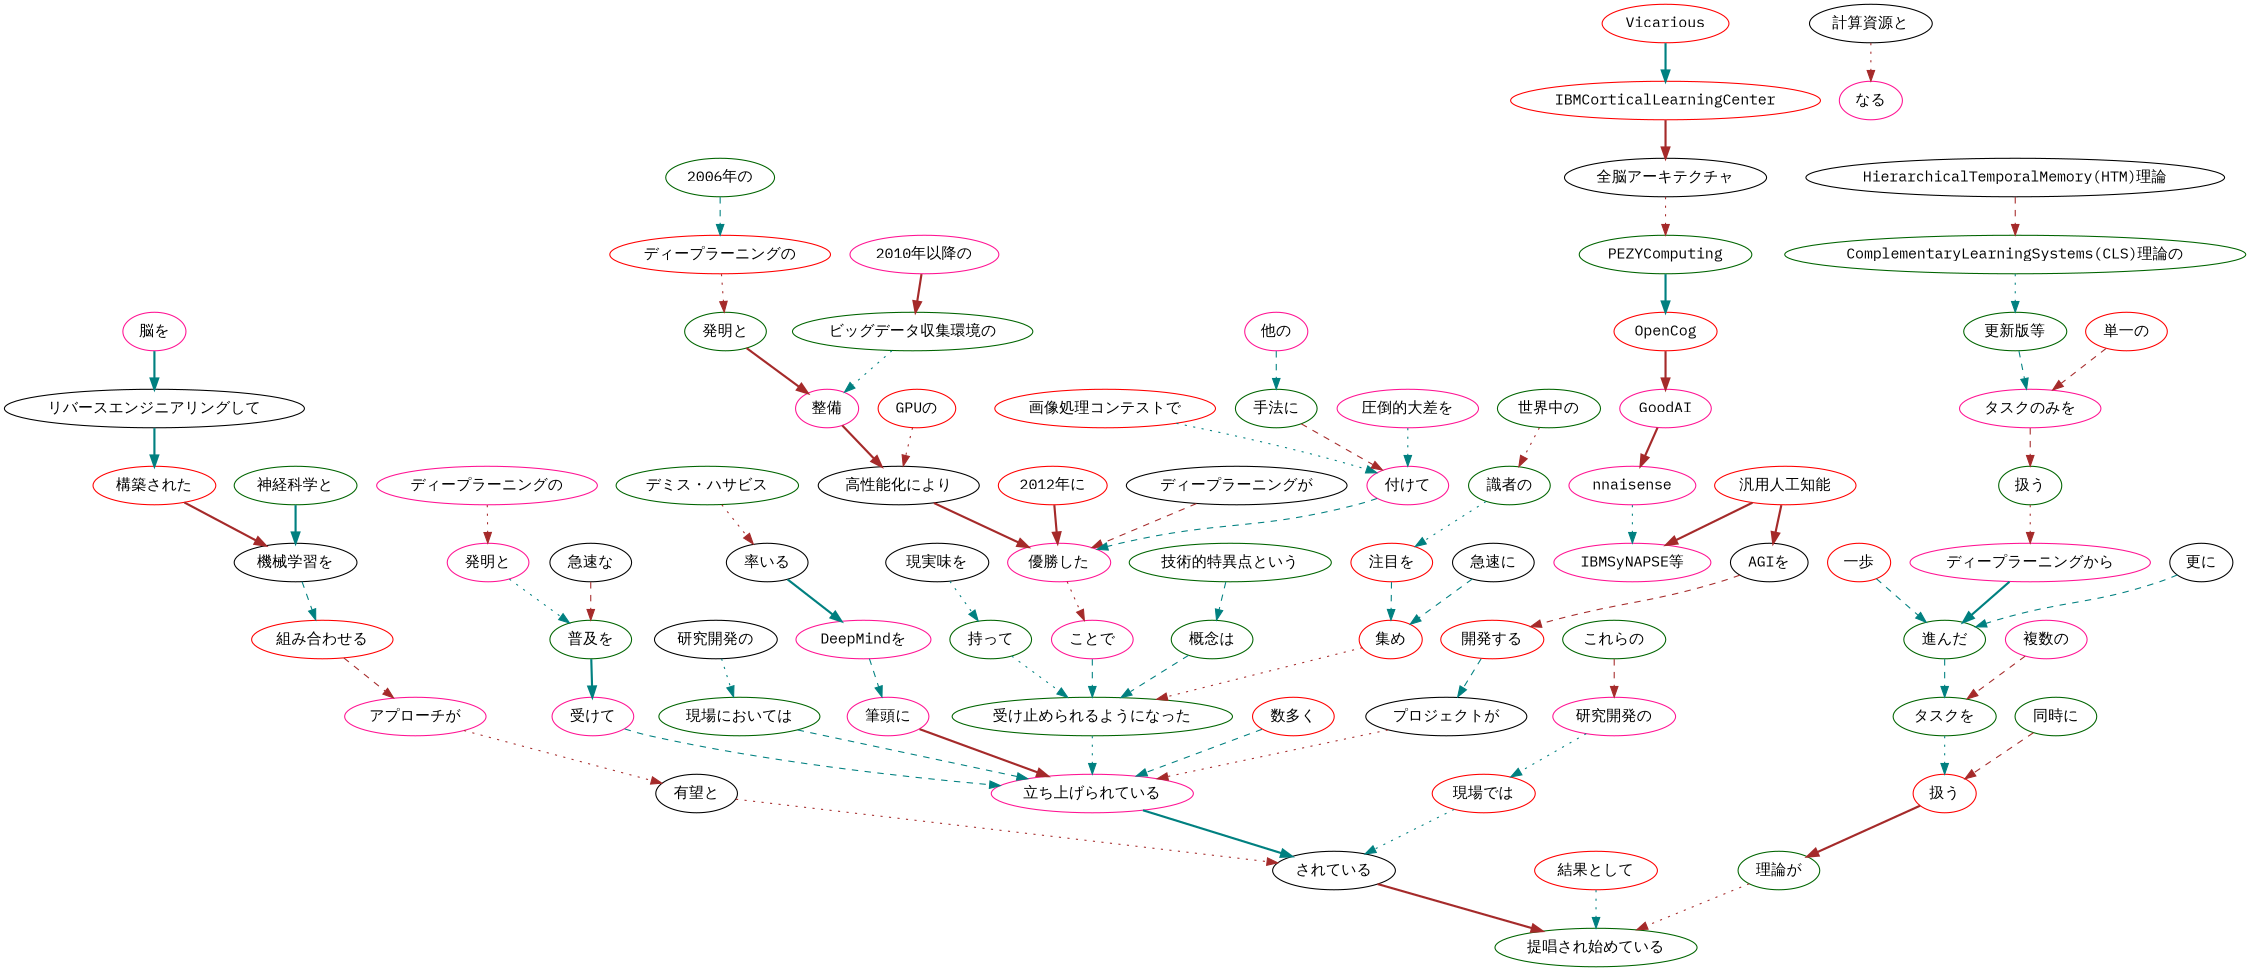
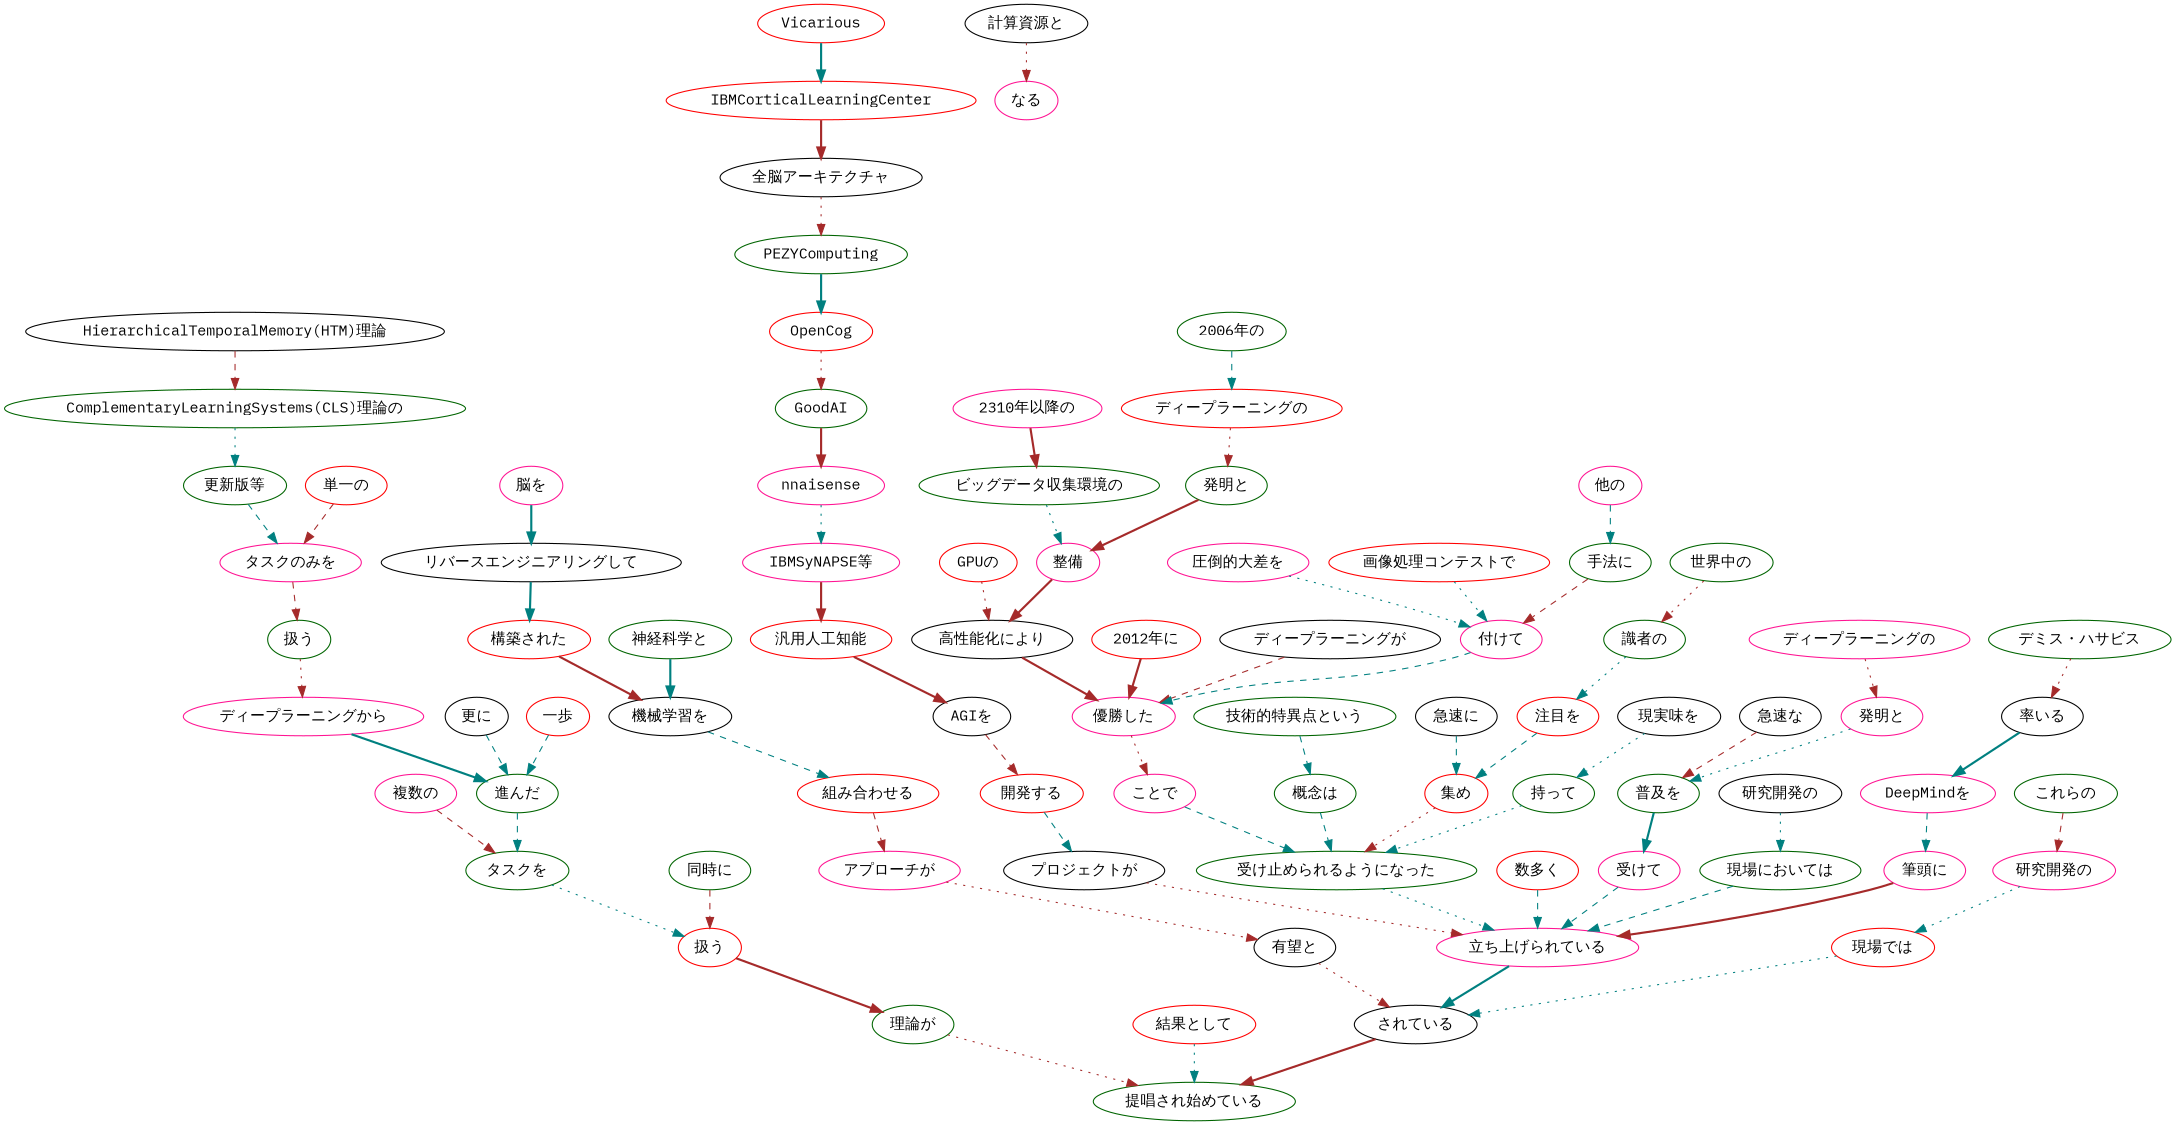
node "2010年以降の": label "2010年以降の" -> "2310年以降の"
edge "OpenCog" -> "GoodAI": style bold -> dotted
node "GoodAI": color deeppink -> darkgreen
edge "汎用人工知能" -> "IBMSyNAPSE等": reversed
